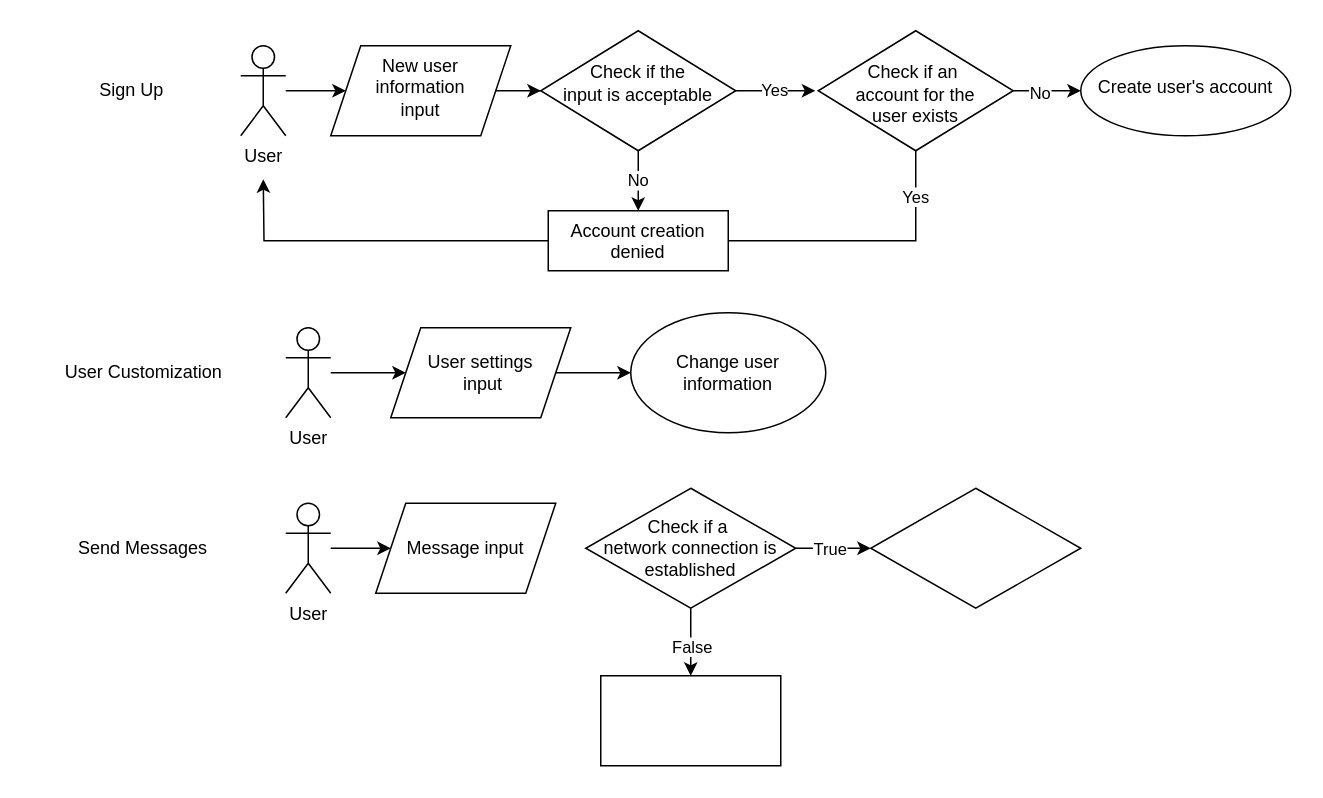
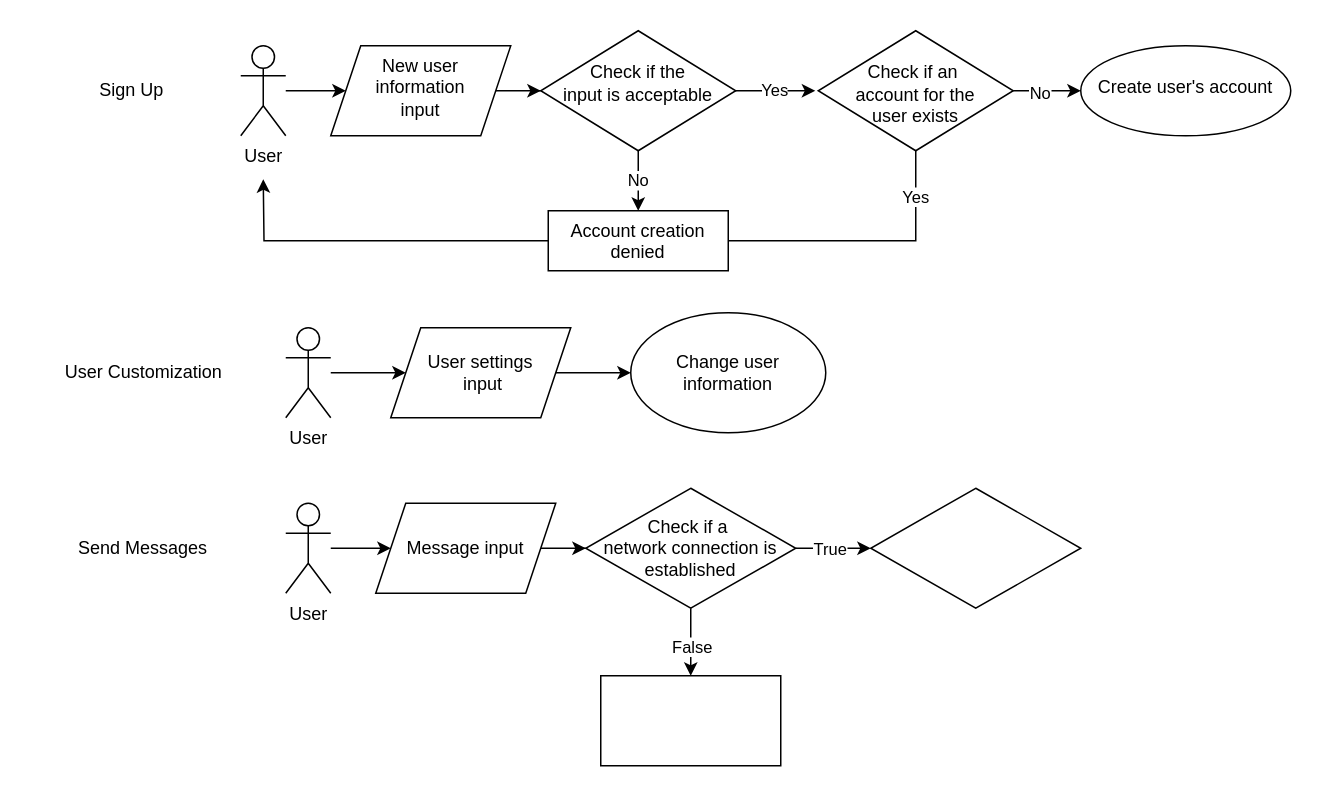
edge "Message input" -> "Check if a network connection is established": added
